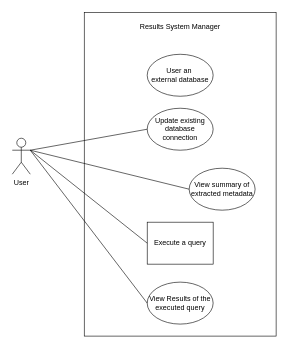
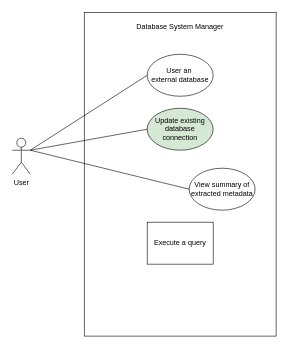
node "Results System Manager": label "Results System Manager" -> "Database System Manager"
edge "User an external database" -- "User": added
node "Update existing database connection": fillcolor #ffffff -> #d5e8d4
edge "User" -- "Execute a query": removed
edge "User" -- "View Results of the executed query": removed
node "View Results of the executed query": removed
